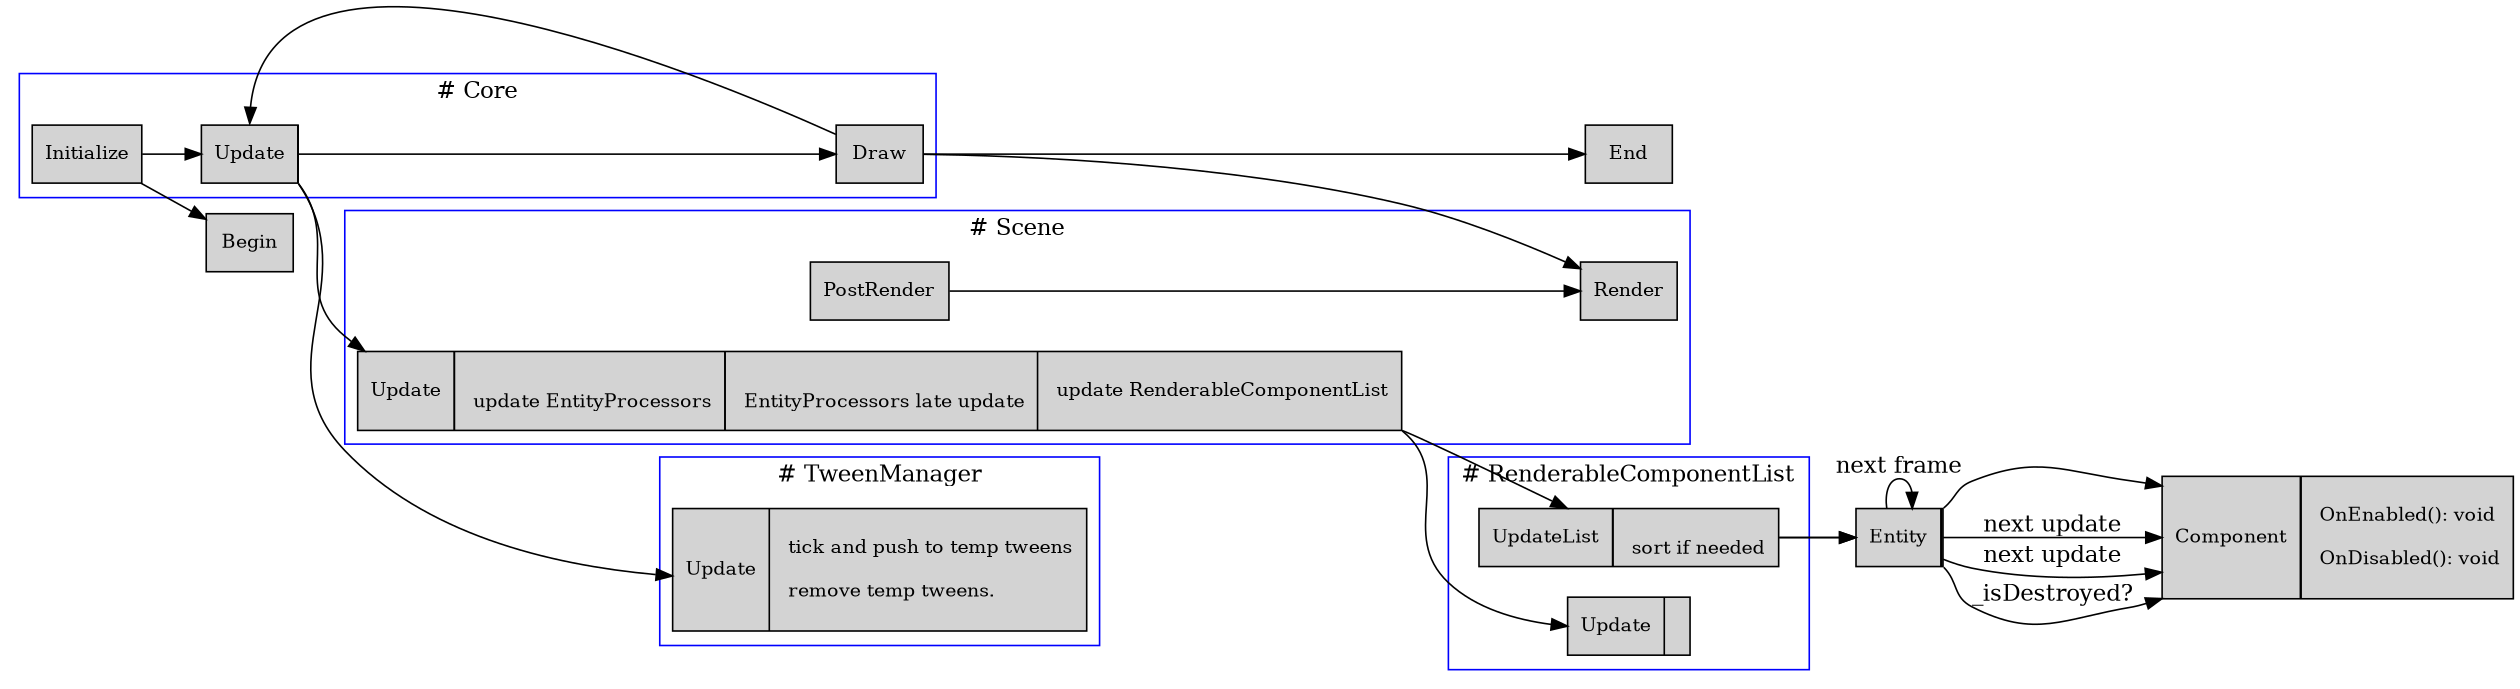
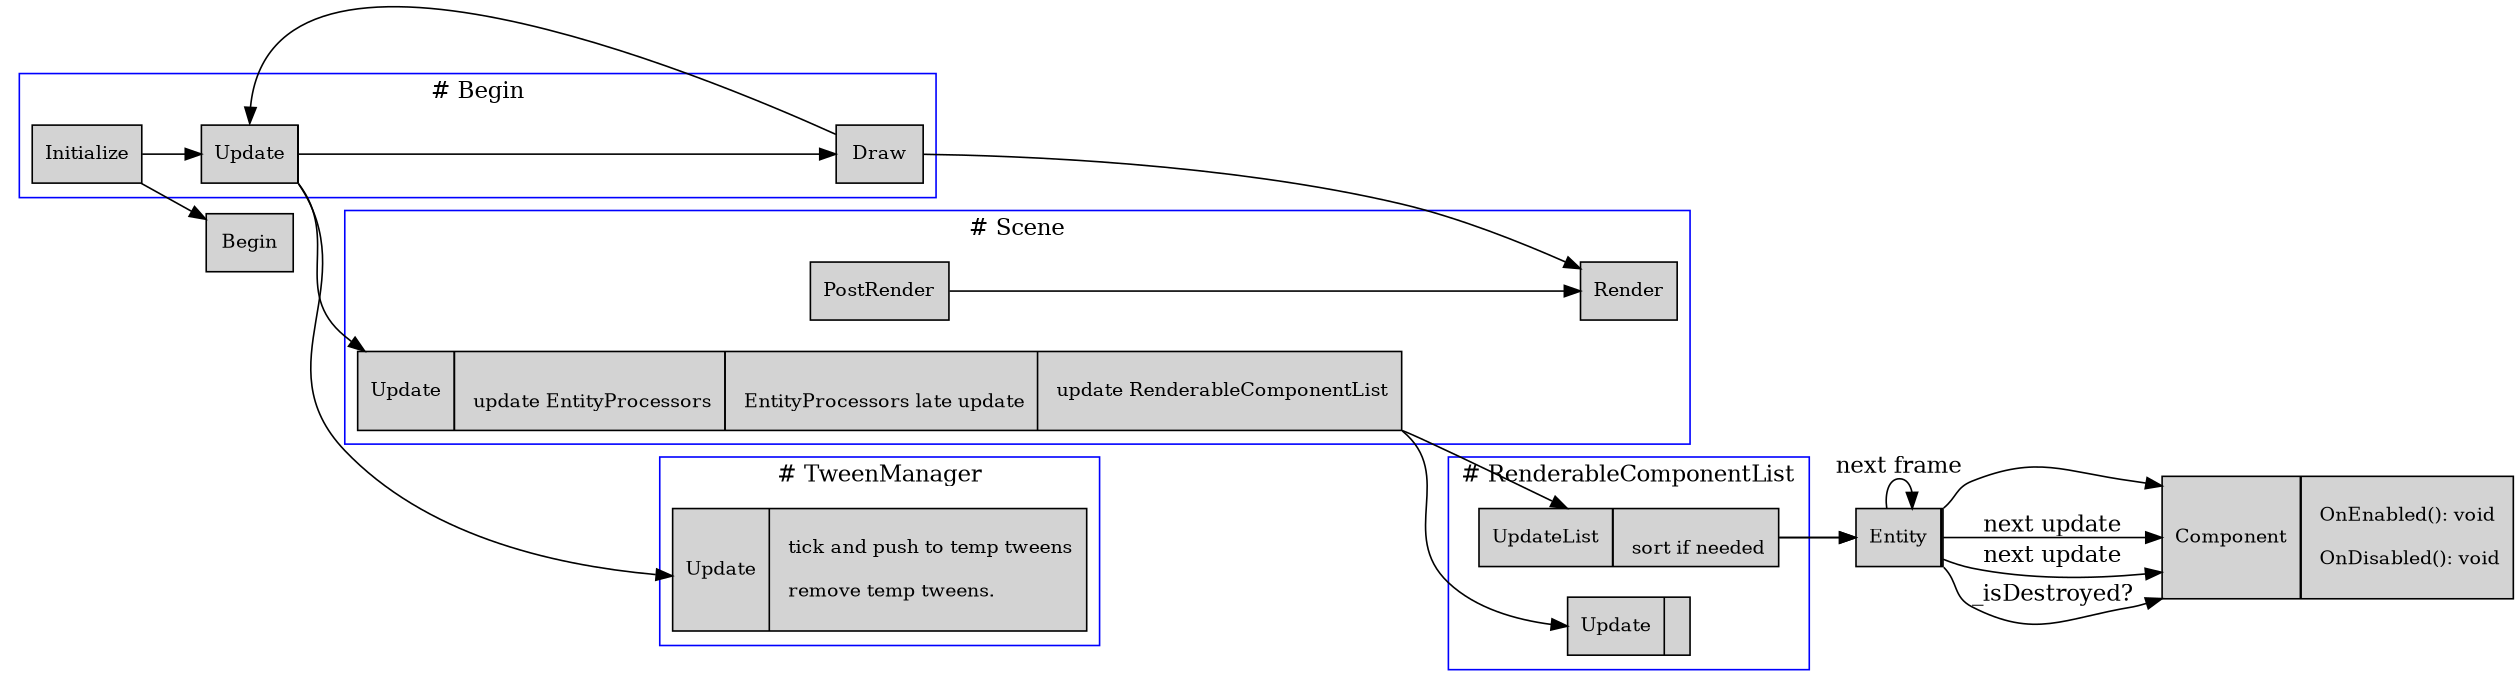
cluster "# Core": label "# Core" -> "# Begin"
node "End": removed
